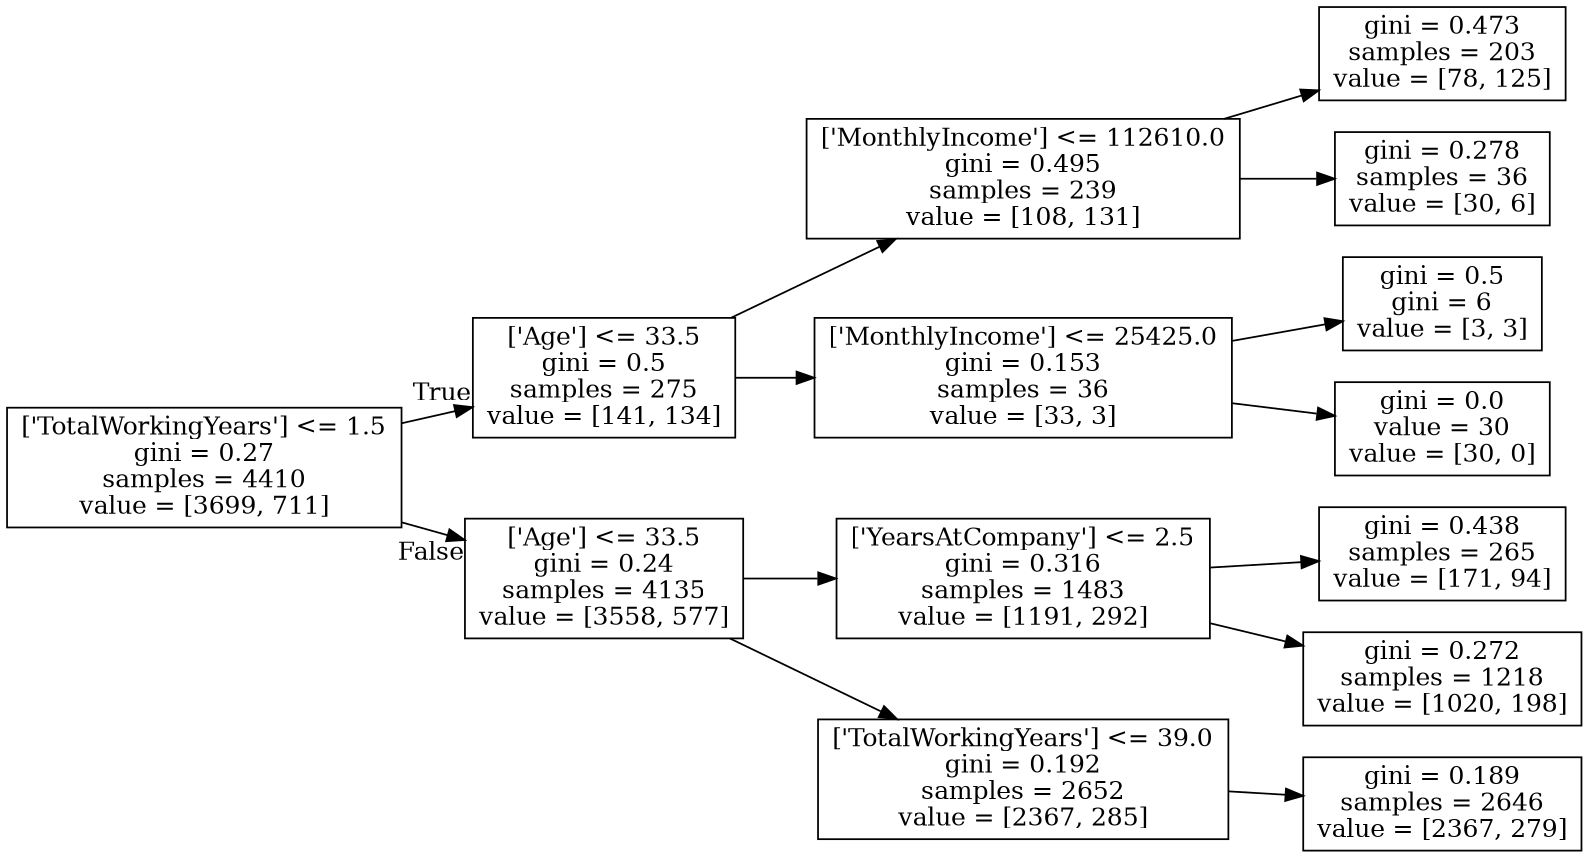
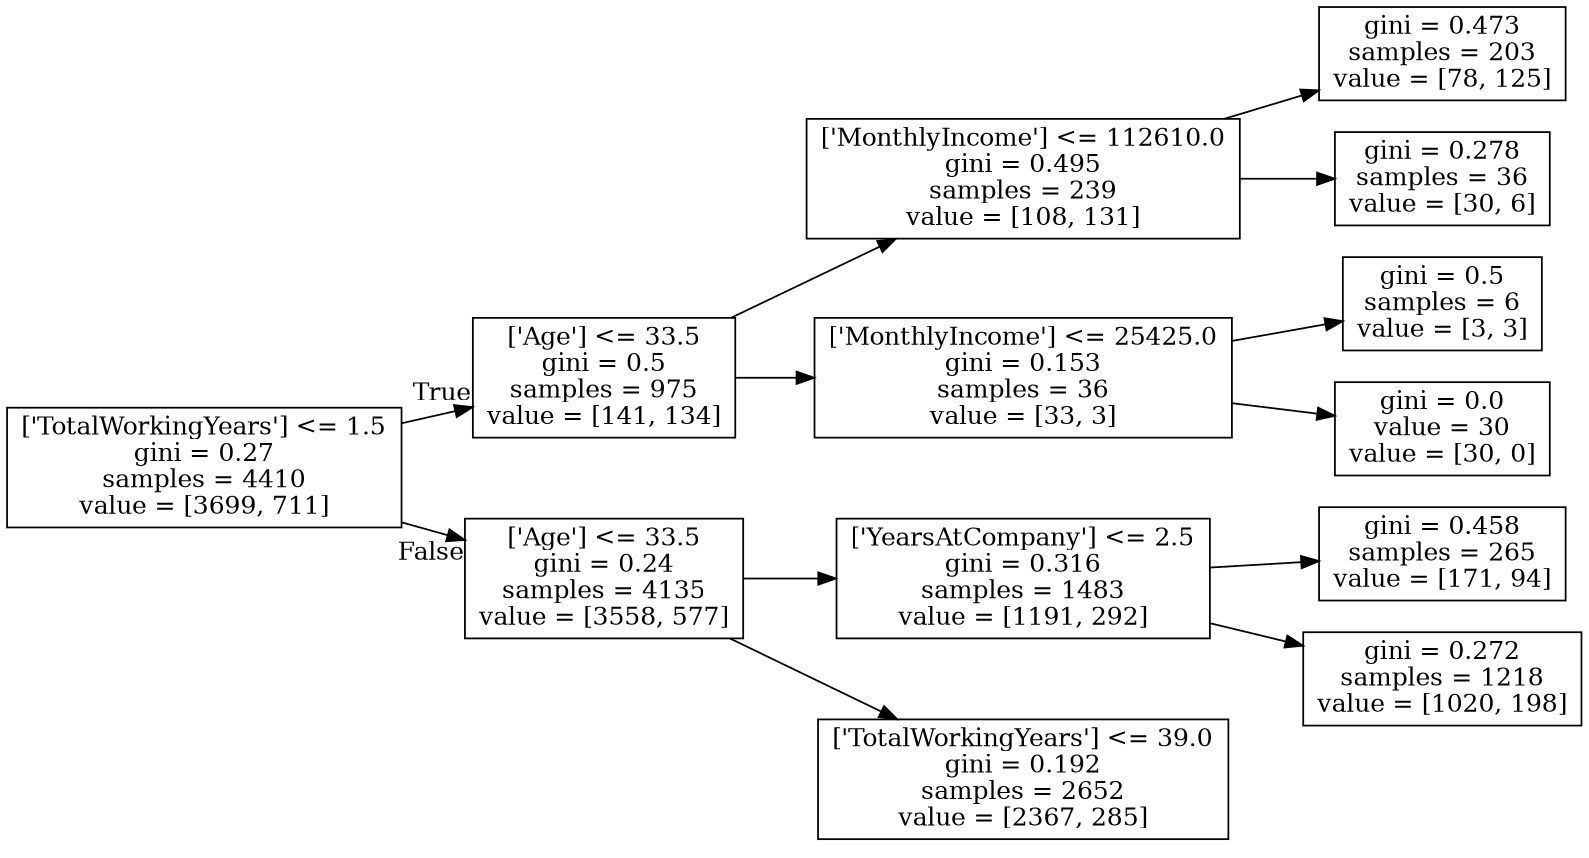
node "gini = 0.5 gini = 6 value = [3, 3]": label "gini = 0.5 gini = 6 value = [3, 3]" -> "gini = 0.5 samples = 6 value = [3, 3]"
node "['Age'] <= 33.5 gini = 0.5 samples = 275 value = [141, 134]": label "['Age'] <= 33.5 gini = 0.5 samples = 275 value = [141, 134]" -> "['Age'] <= 33.5 gini = 0.5 samples = 975 value = [141, 134]"
node "gini = 0.438 samples = 265 value = [171, 94]": label "gini = 0.438 samples = 265 value = [171, 94]" -> "gini = 0.458 samples = 265 value = [171, 94]"
node "gini = 0.189 samples = 2646 value = [2367, 279]": removed
